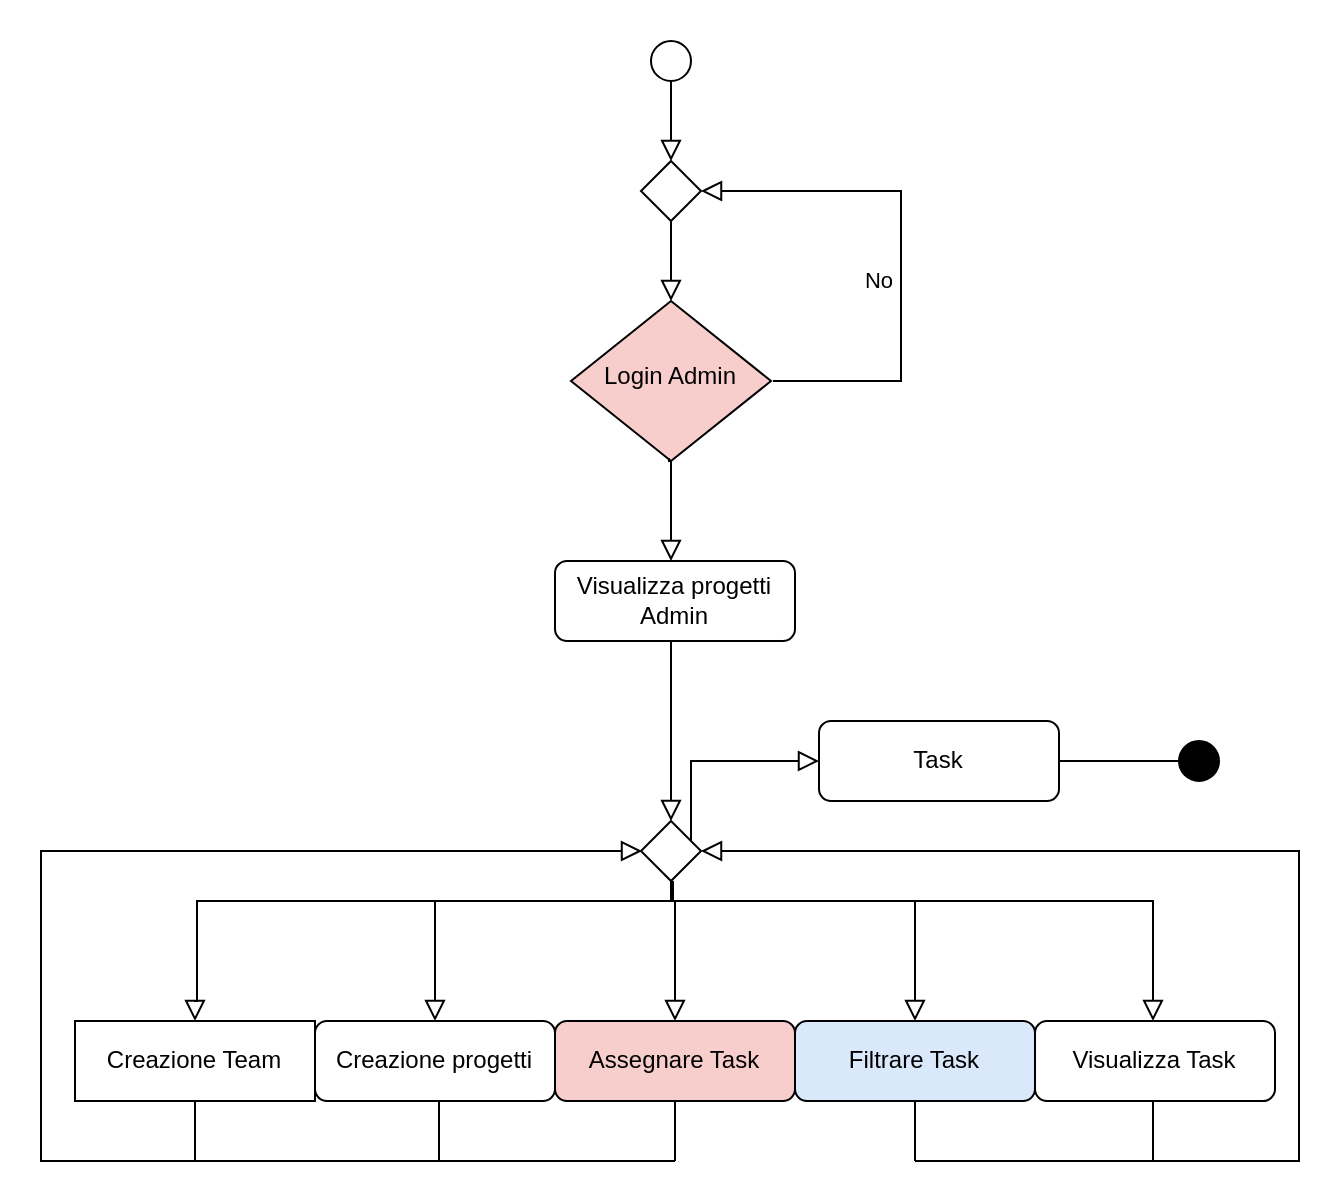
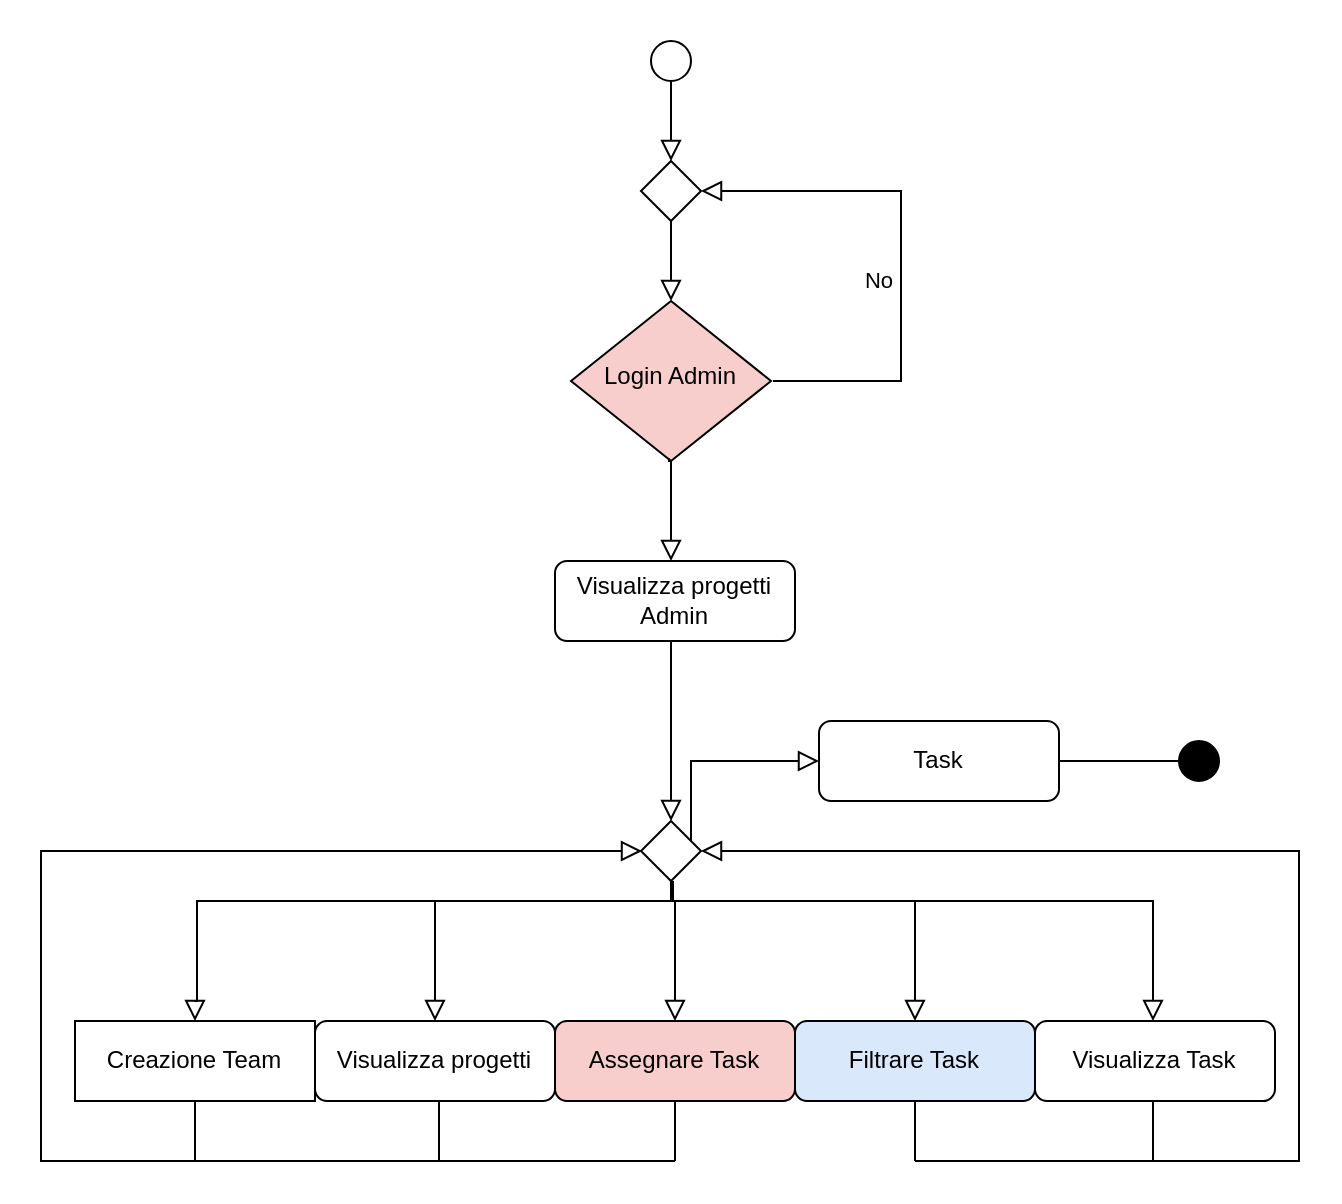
node "Creazione progetti": label "Creazione progetti" -> "Visualizza progetti"
